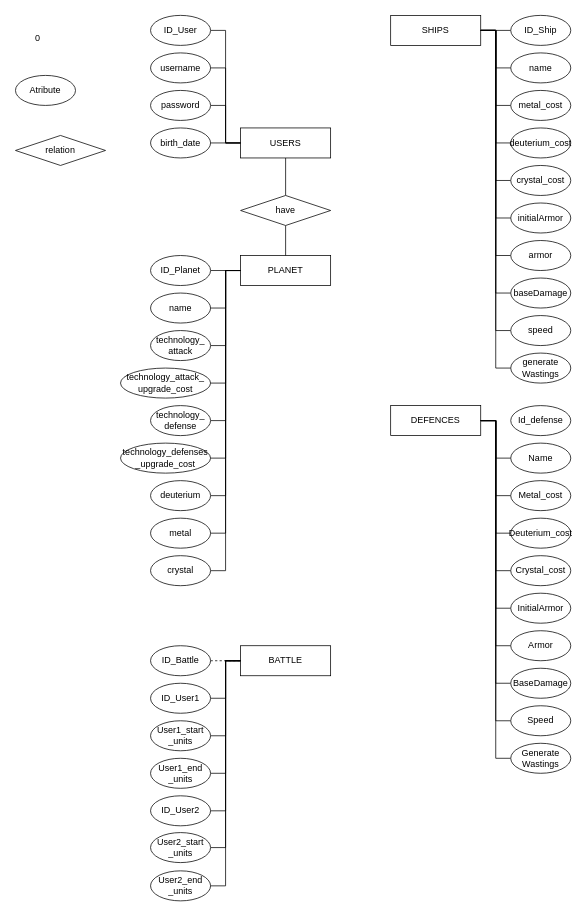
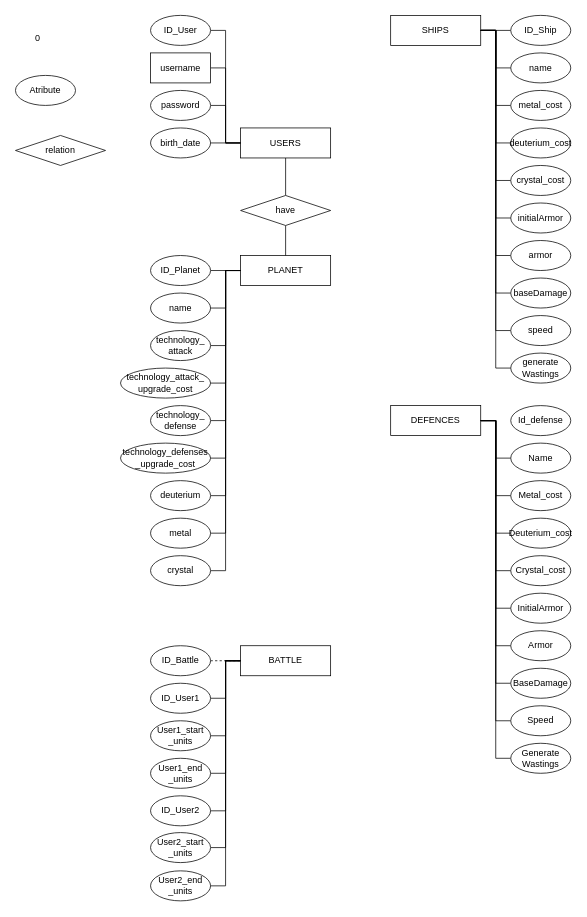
node "username": shape ellipse -> rectangle
